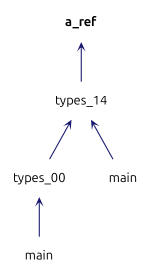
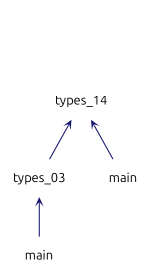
node "a_ref": removed
node "types_00": label "types_00" -> "types_03"
